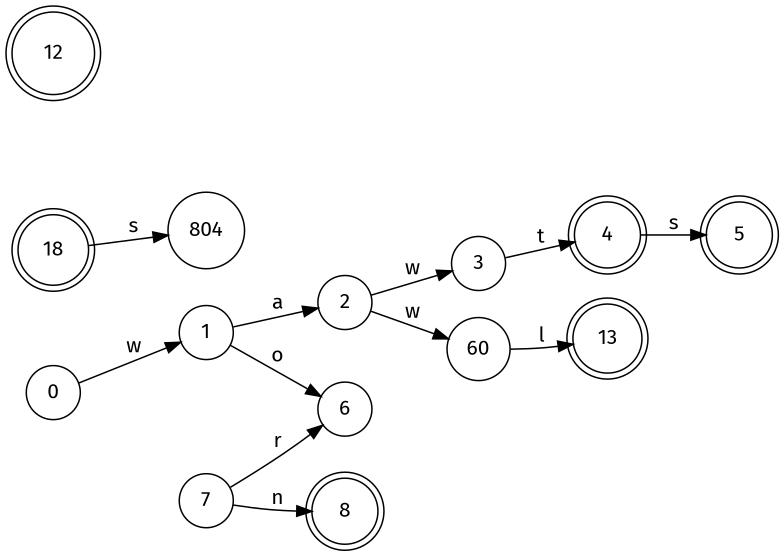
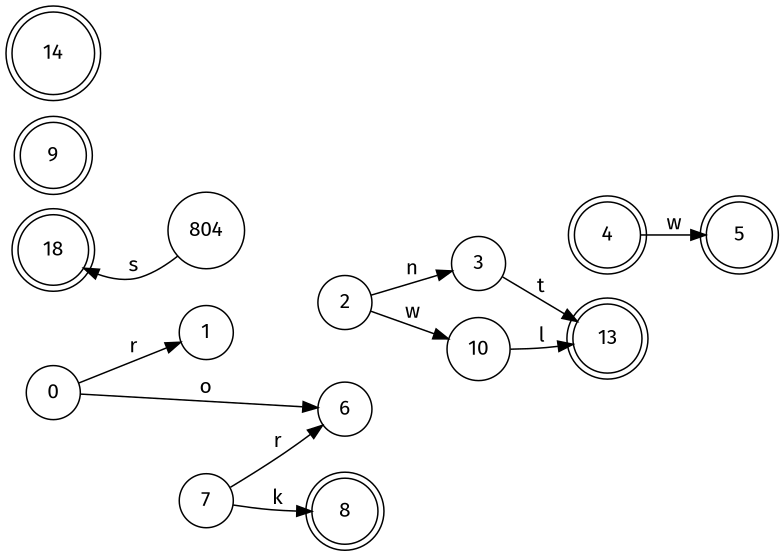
node "12": label "12" -> "14"
node "9": added
edge "4" -> "5": label "s" -> "w"
edge "18" -> "804": reversed
edge "3" -> "4": now "3" -> "13"
edge "2" -> "3": label "w" -> "n"
edge "1" -> "2": removed, label "a"
edge "0" -> "1": label "w" -> "r"
node "60": label "60" -> "10"
edge "1" -> "6": now "0" -> "6"
edge "7" -> "8": label "n" -> "k"
